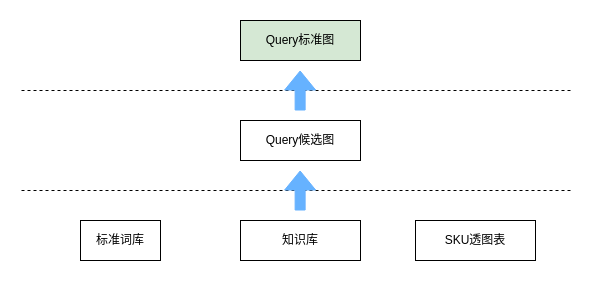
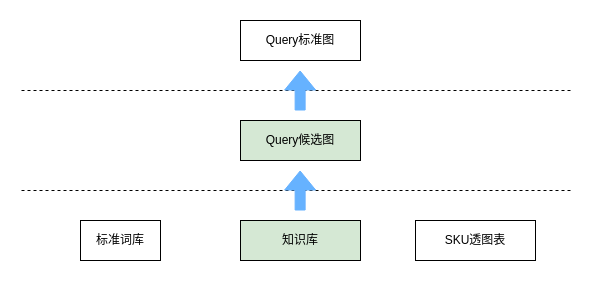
node "Query标准图": fillcolor #d5e8d4 -> #ffffff
node "Query候选图": fillcolor #ffffff -> #d5e8d4
node "知识库": fillcolor #ffffff -> #d5e8d4
